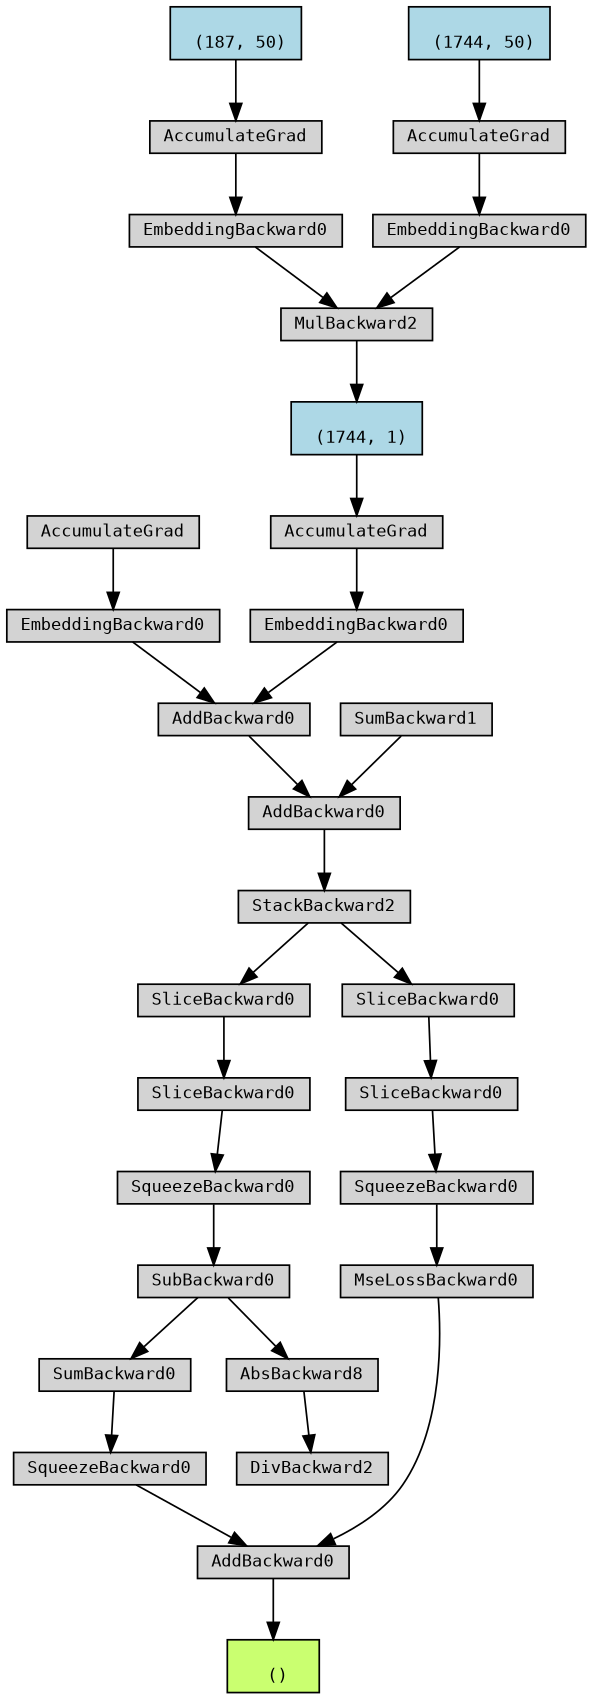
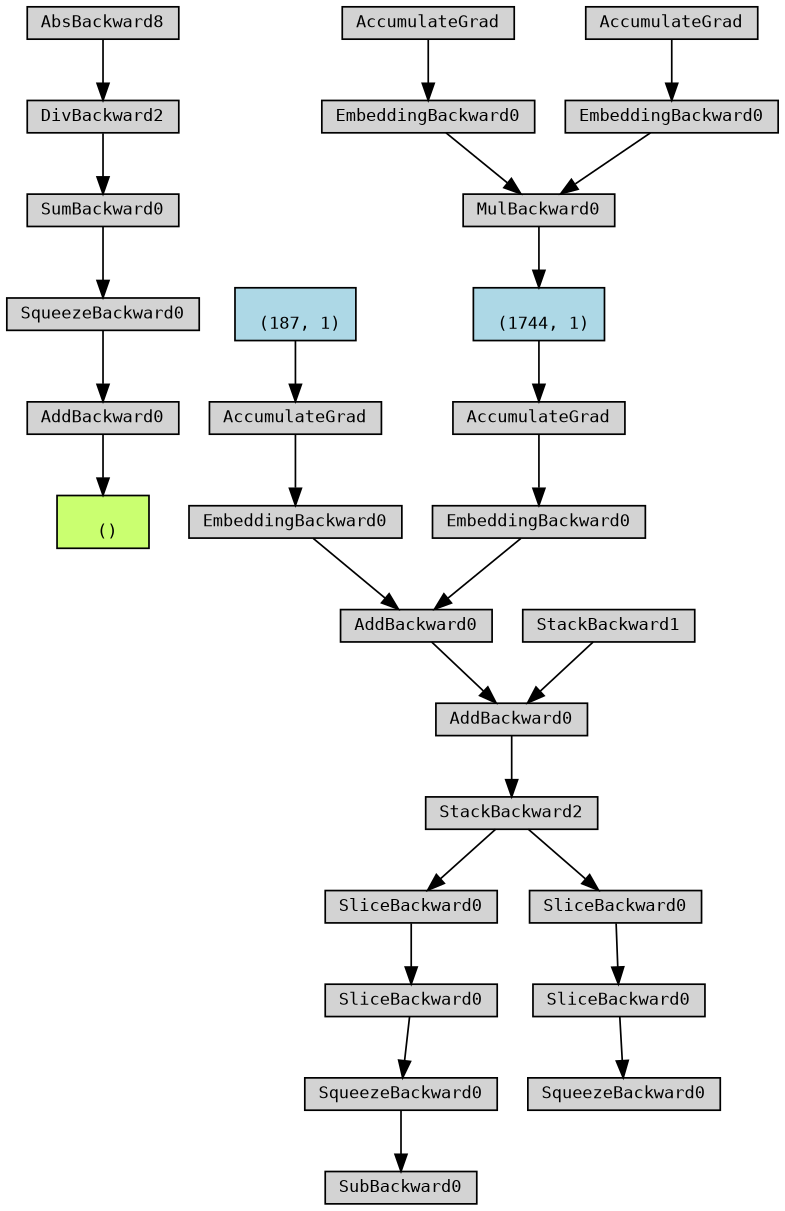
node "(187, 50)": removed
node "(1744, 50)": removed
node "(187, 1)": added
node "MulBackward2": label "MulBackward2" -> "MulBackward0"
node "SumBackward1": label "SumBackward1" -> "StackBackward1"
node "MseLossBackward0": removed
edge "SubBackward0" -> "SumBackward0": now "DivBackward2" -> "SumBackward0"
edge "SubBackward0" -> "AbsBackward8": removed
